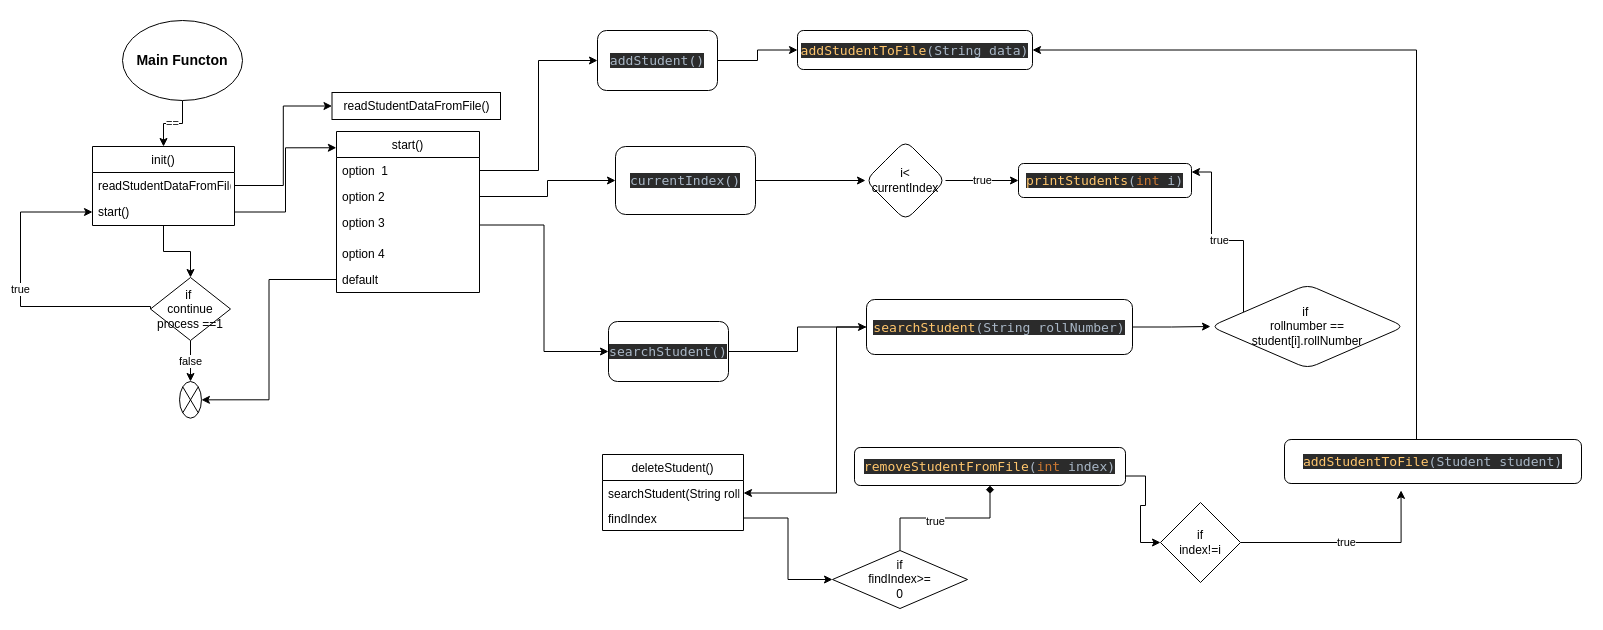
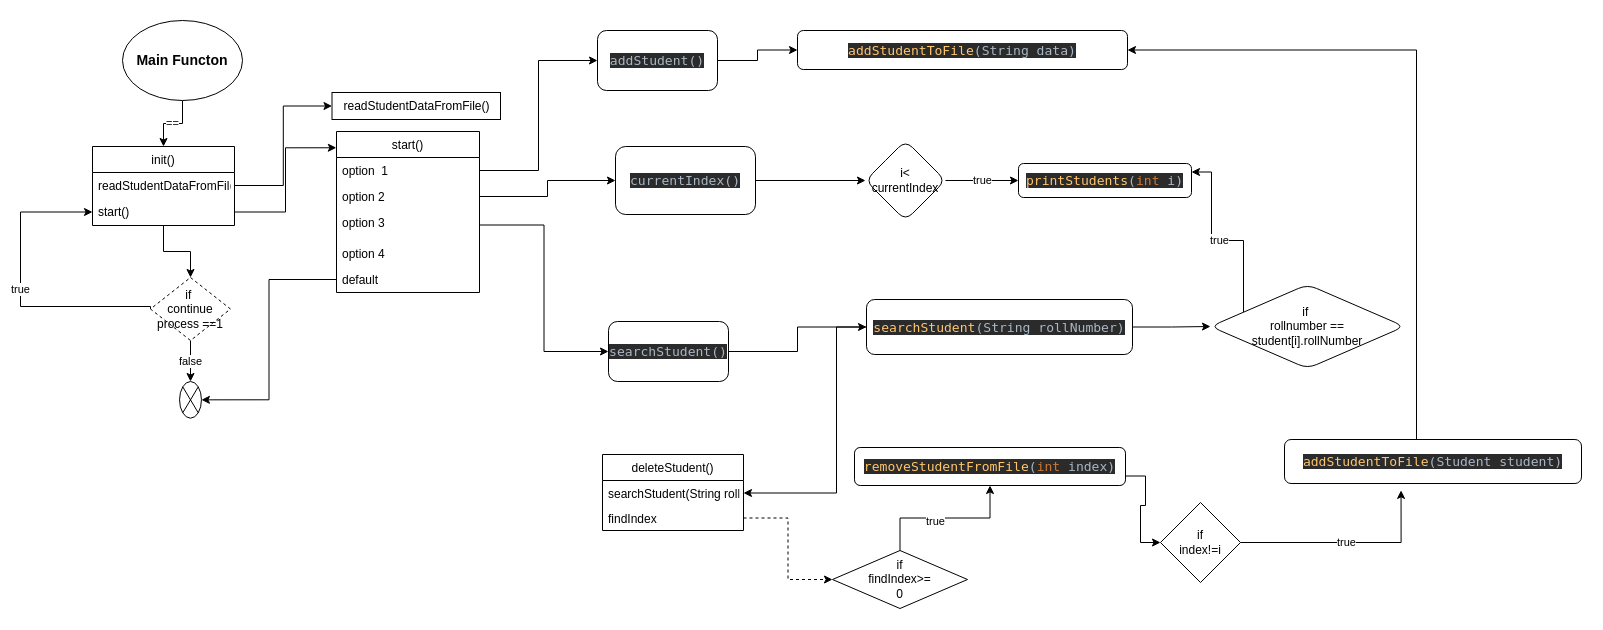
node "addStudentToFile(String data)": size 235x39 -> 330x39
node "if continue process ==1": style solid -> dashed
edge "if findIndex>= 0" -> "removeStudentFromFile(int index)": arrowhead diamond -> classic
edge "findIndex" -> "if findIndex>= 0": style solid -> dashed
